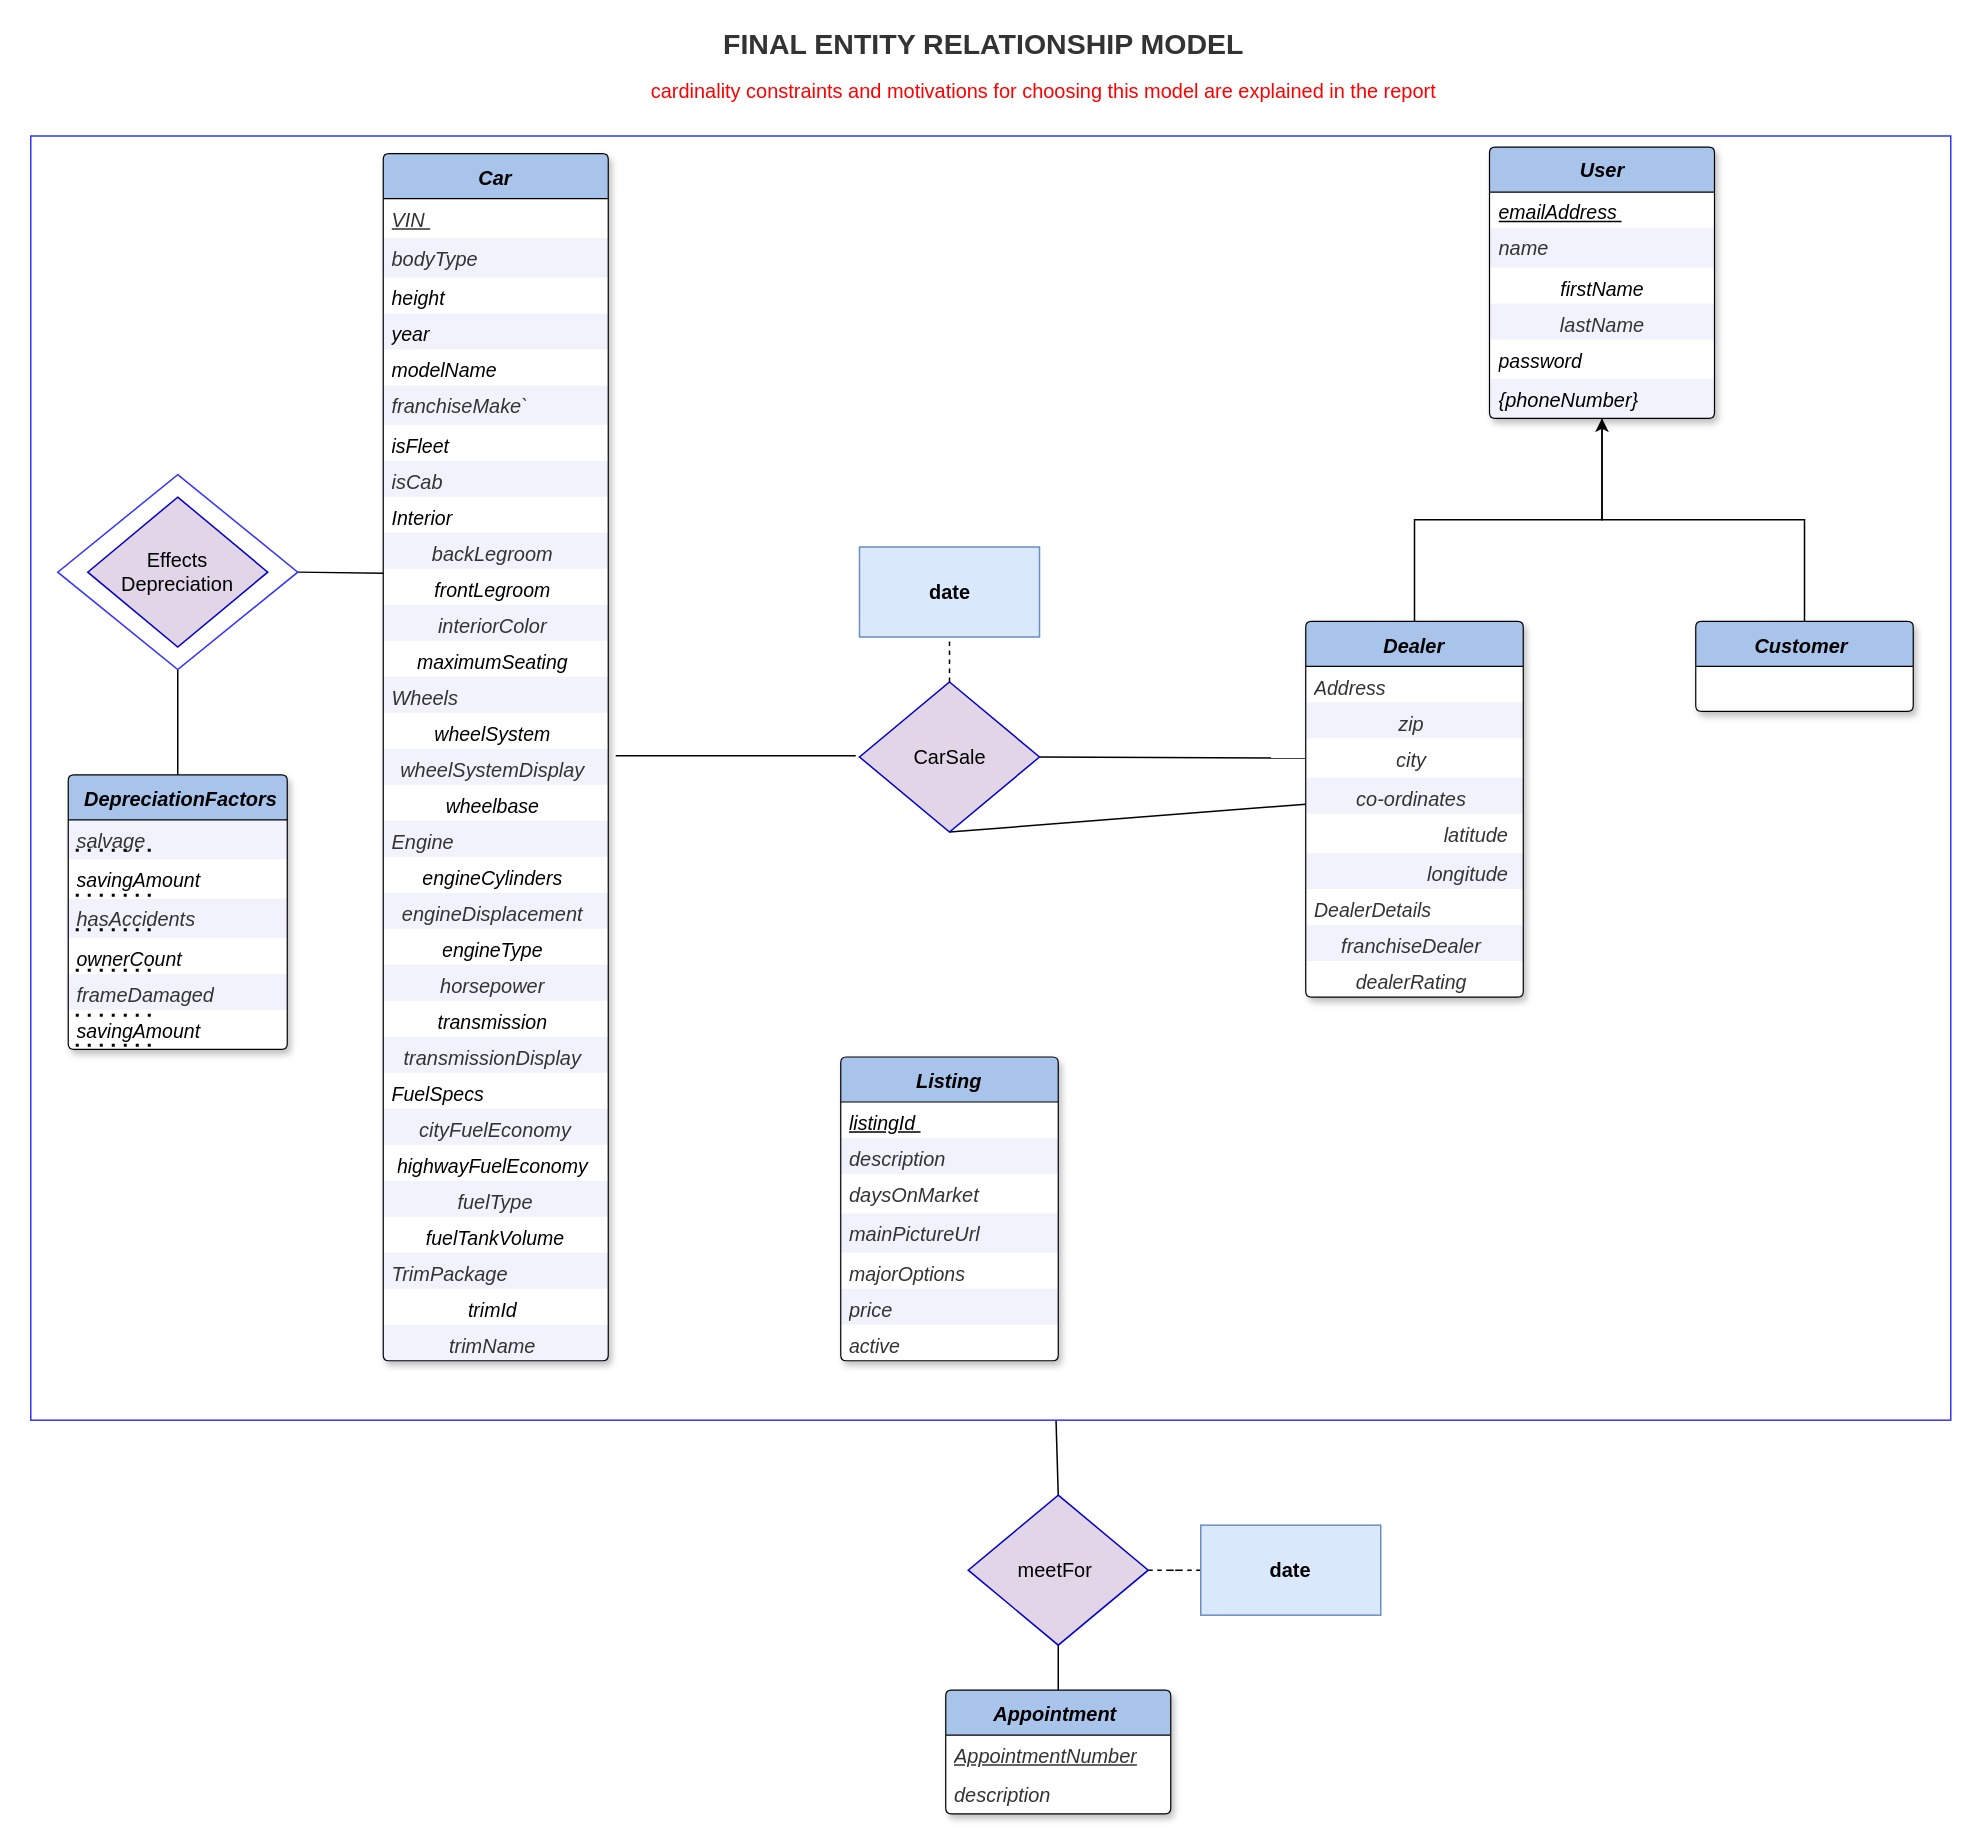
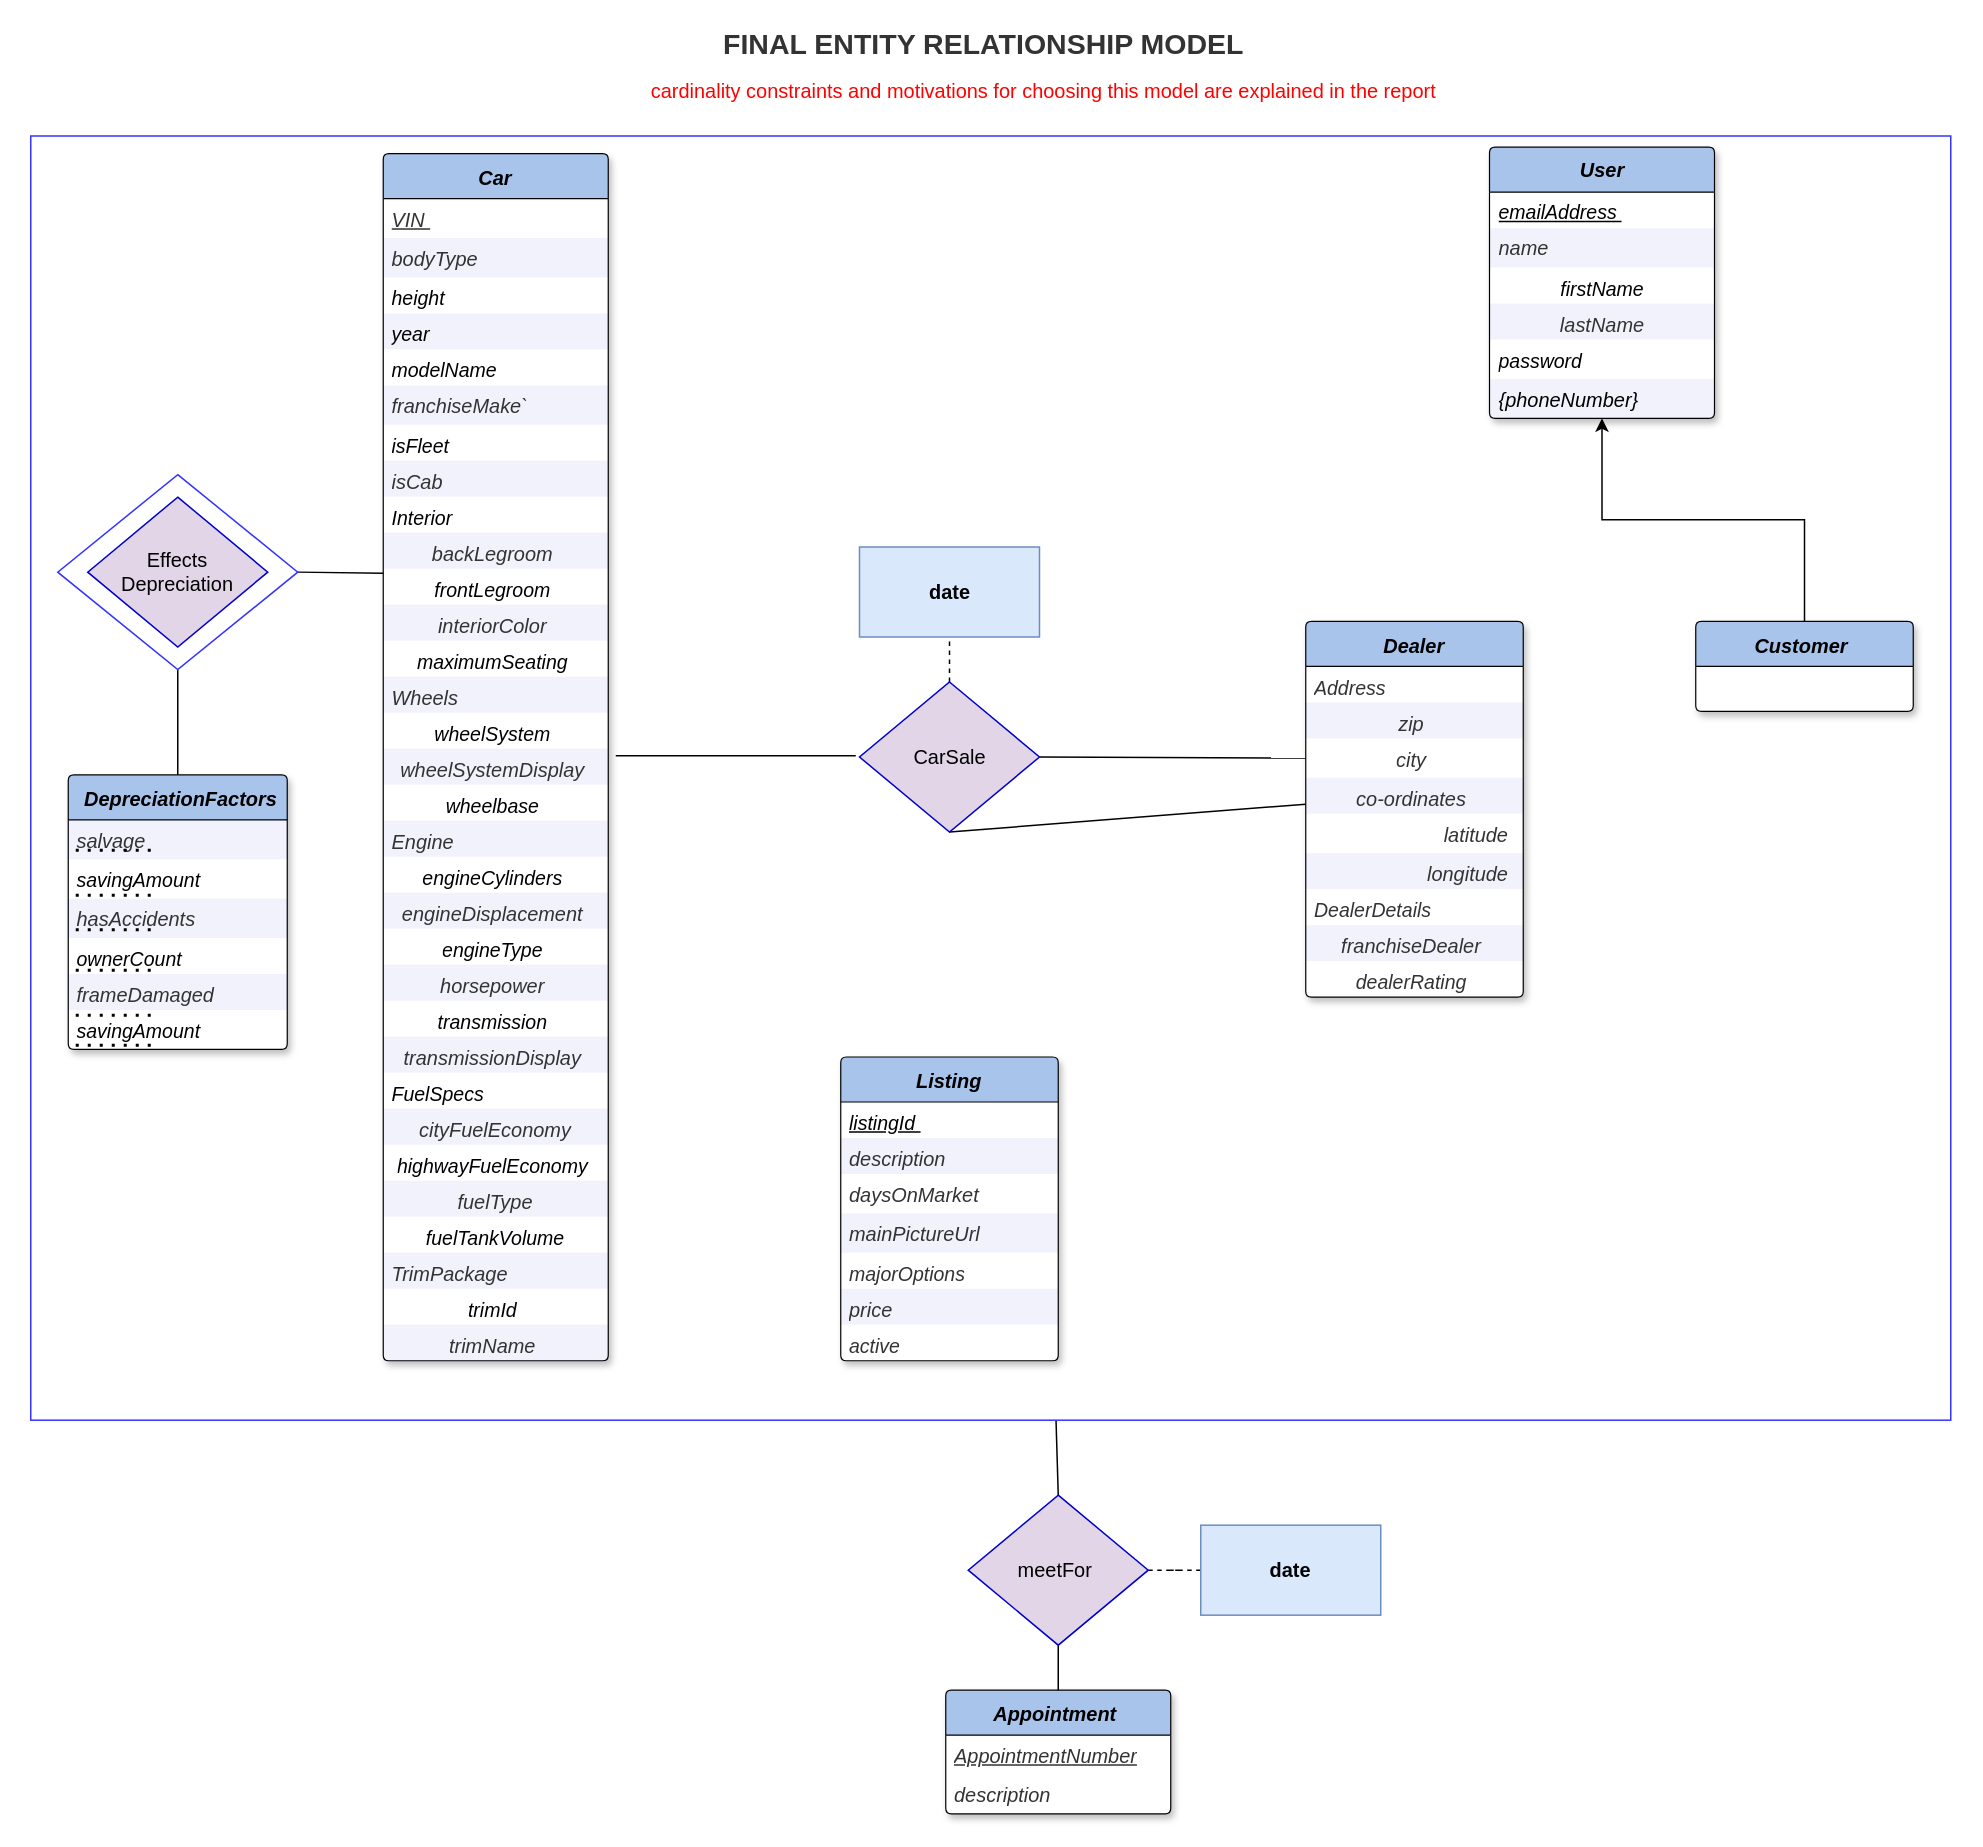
edge "User" -- "Dealer": removed
